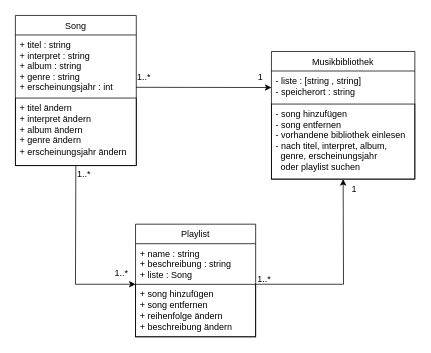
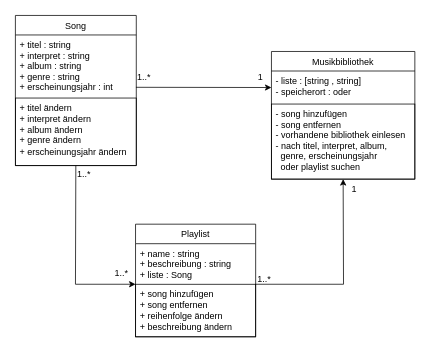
node "- liste : [string , string] - speicherort : string": label "- liste : [string , string] - speicherort : string" -> "- liste : [string , string] - speicherort : oder"
